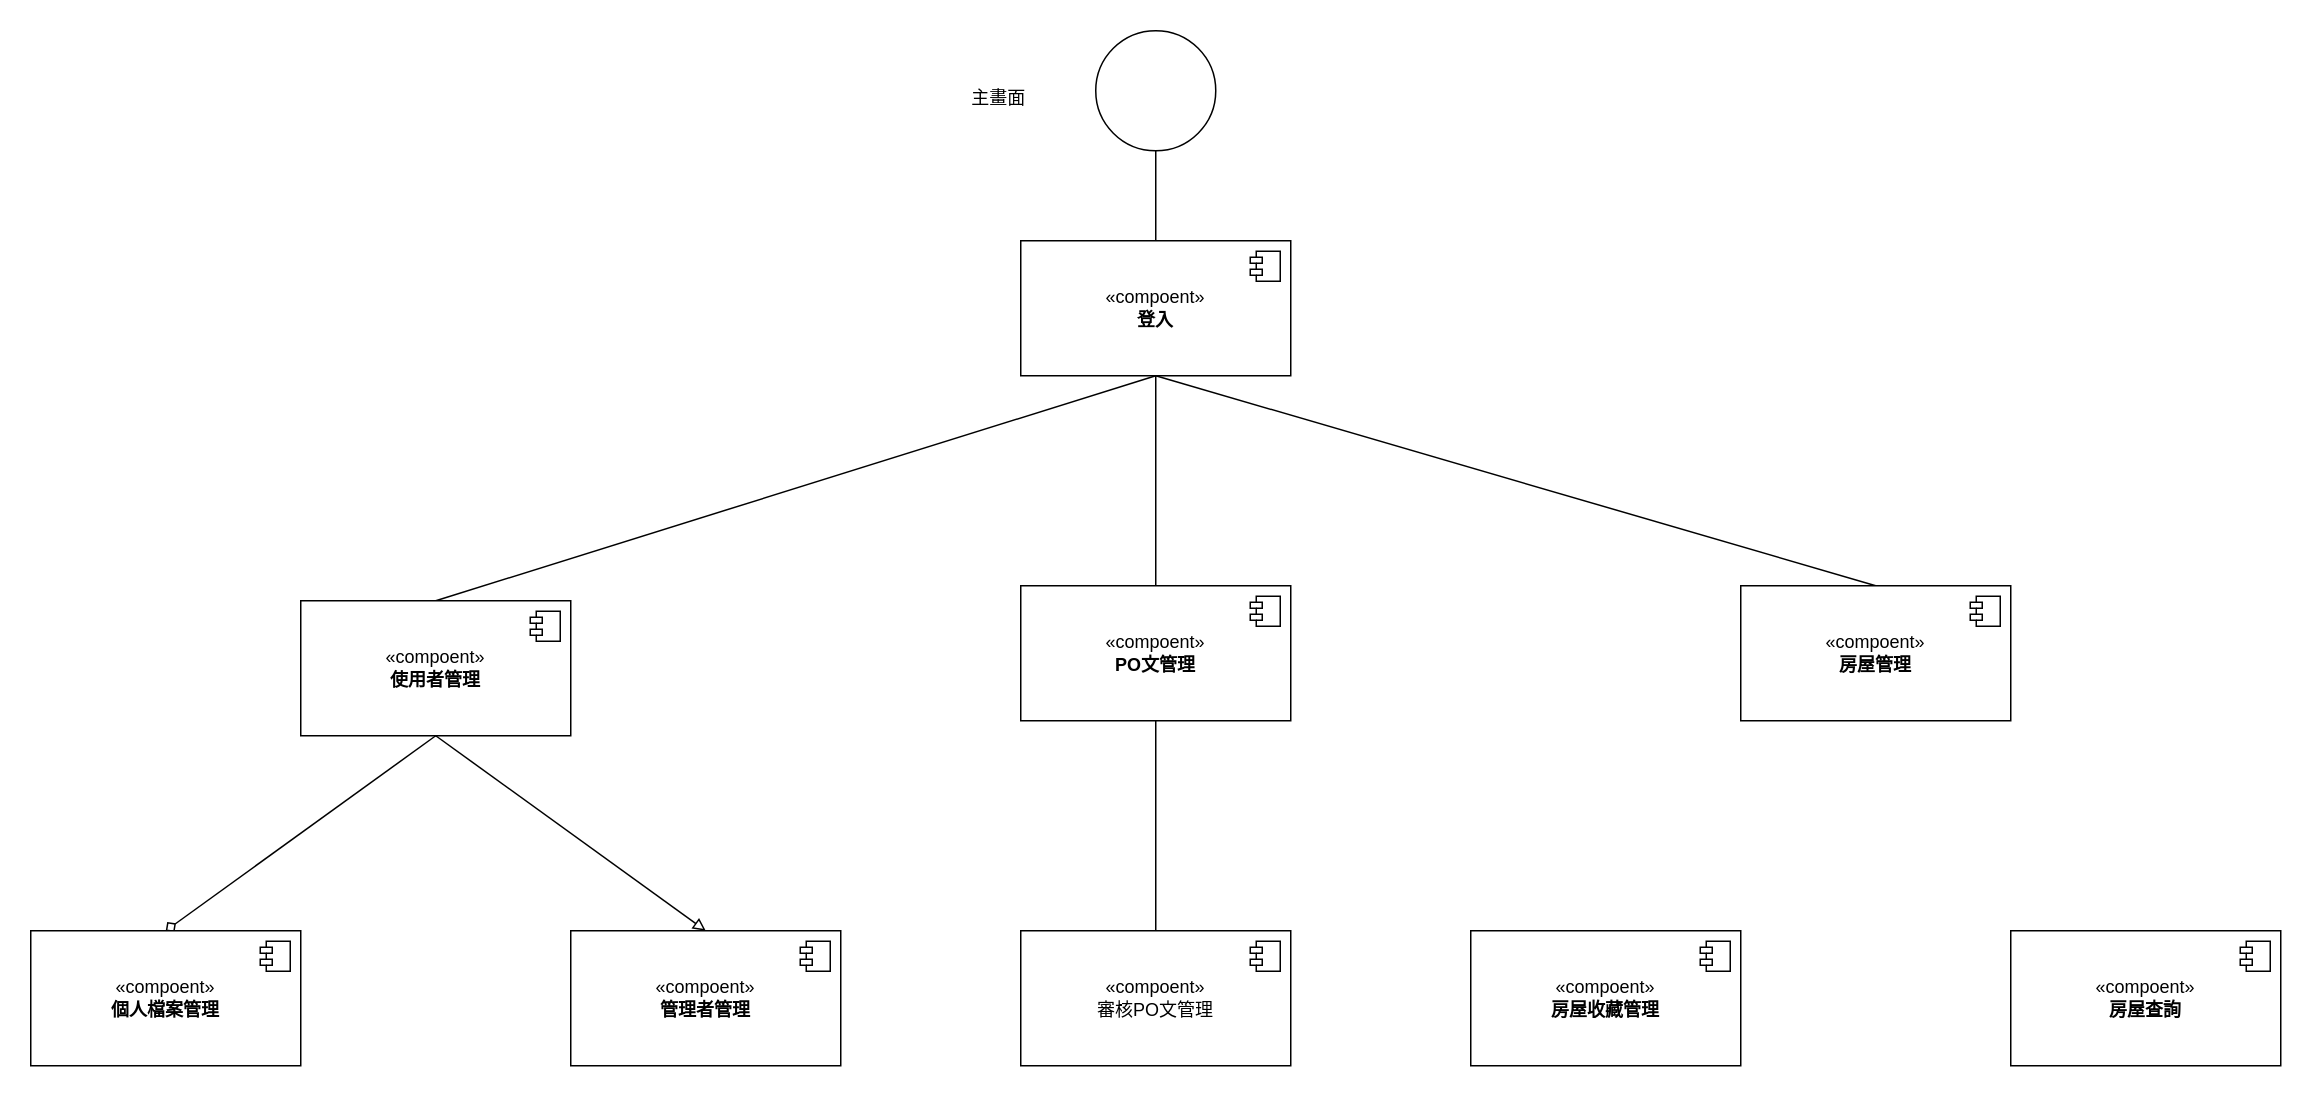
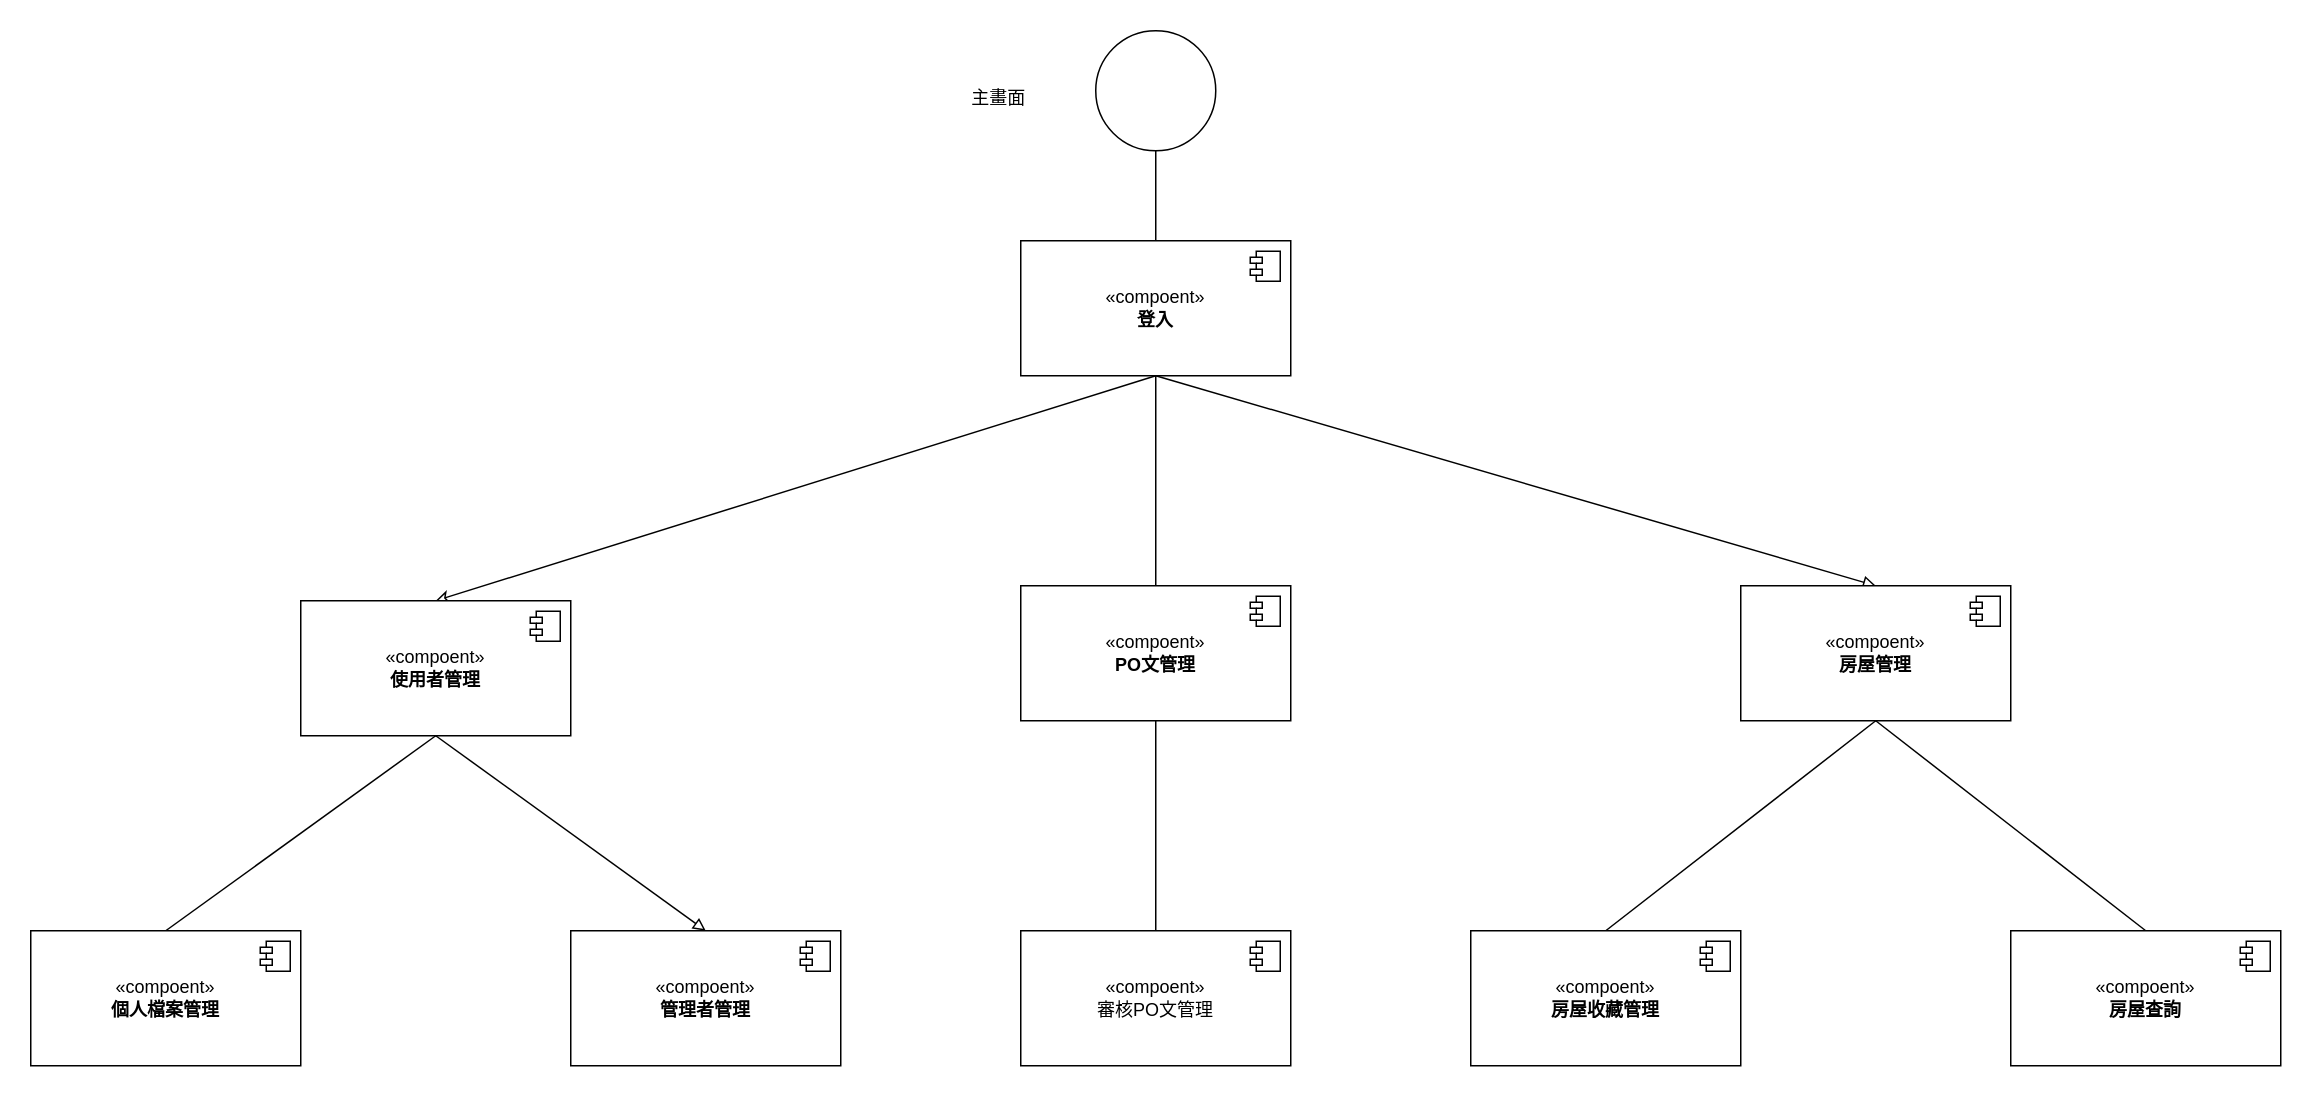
edge "«compoent» 登入" -- "«compoent» 房屋管理": arrowhead none -> block
edge "«compoent» 登入" -- "«compoent» 使用者管理": arrowhead none -> classic
edge "«compoent» 房屋管理" -- "«compoent» 房屋收藏管理": added
edge "«compoent» 房屋管理" -- "«compoent» 房屋查詢": added
edge "«compoent» 使用者管理" -> "«compoent» 個人檔案管理": arrowhead diamond -> none
